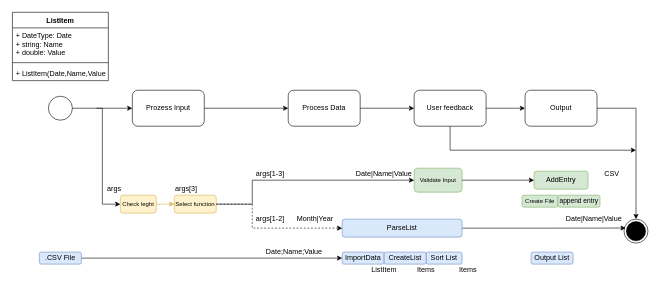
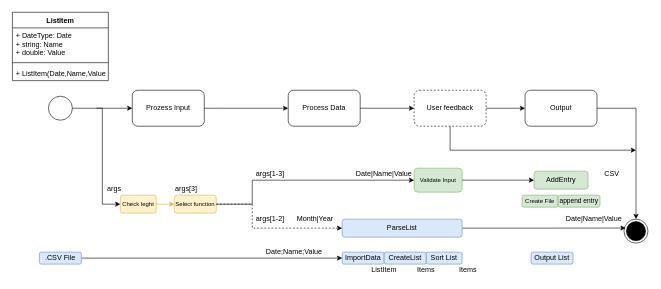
node "User feedback": style solid -> dashed
